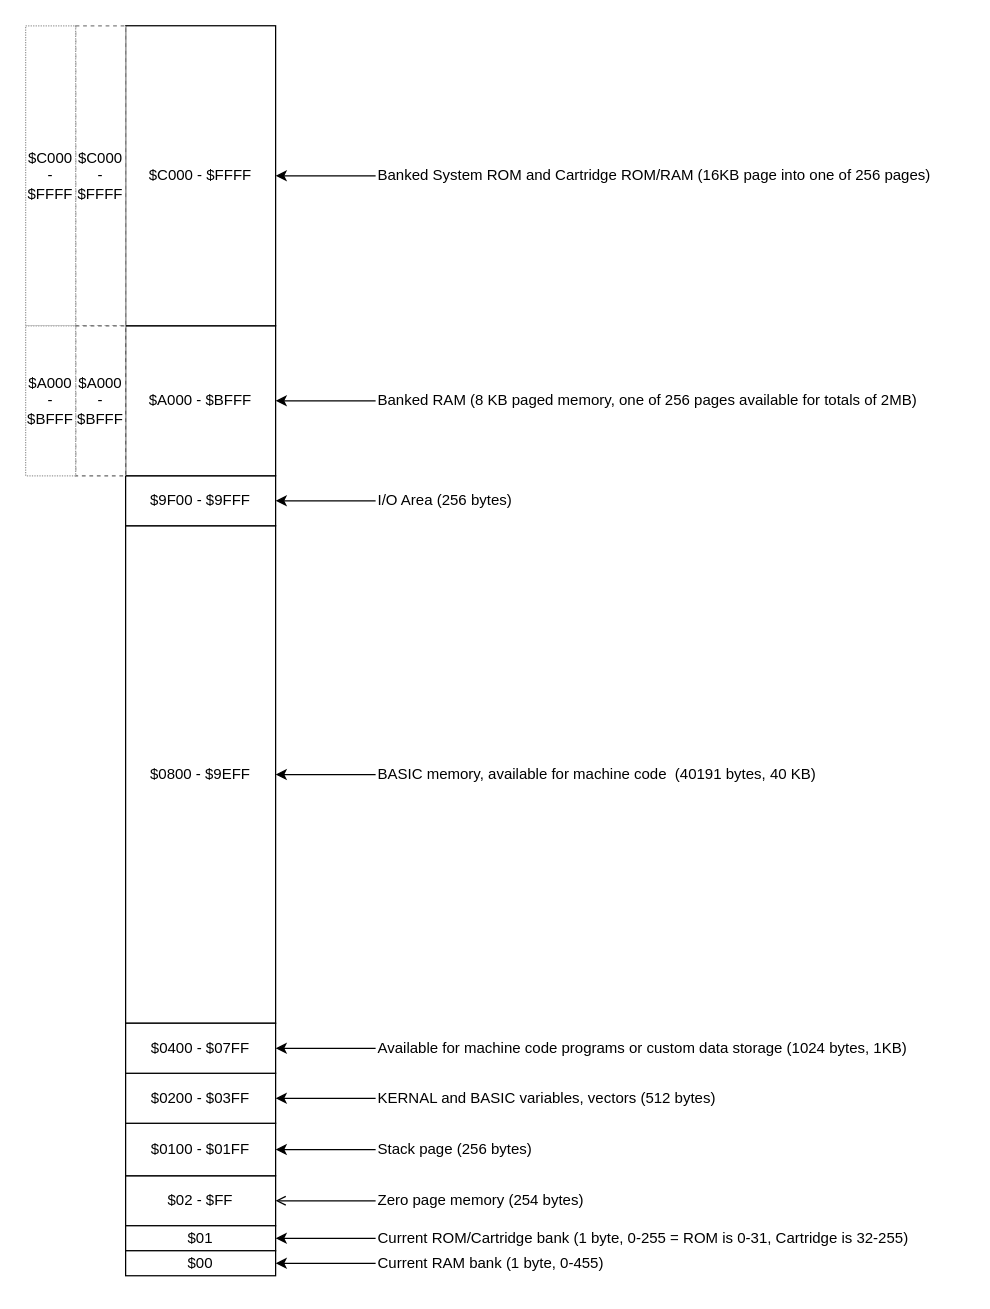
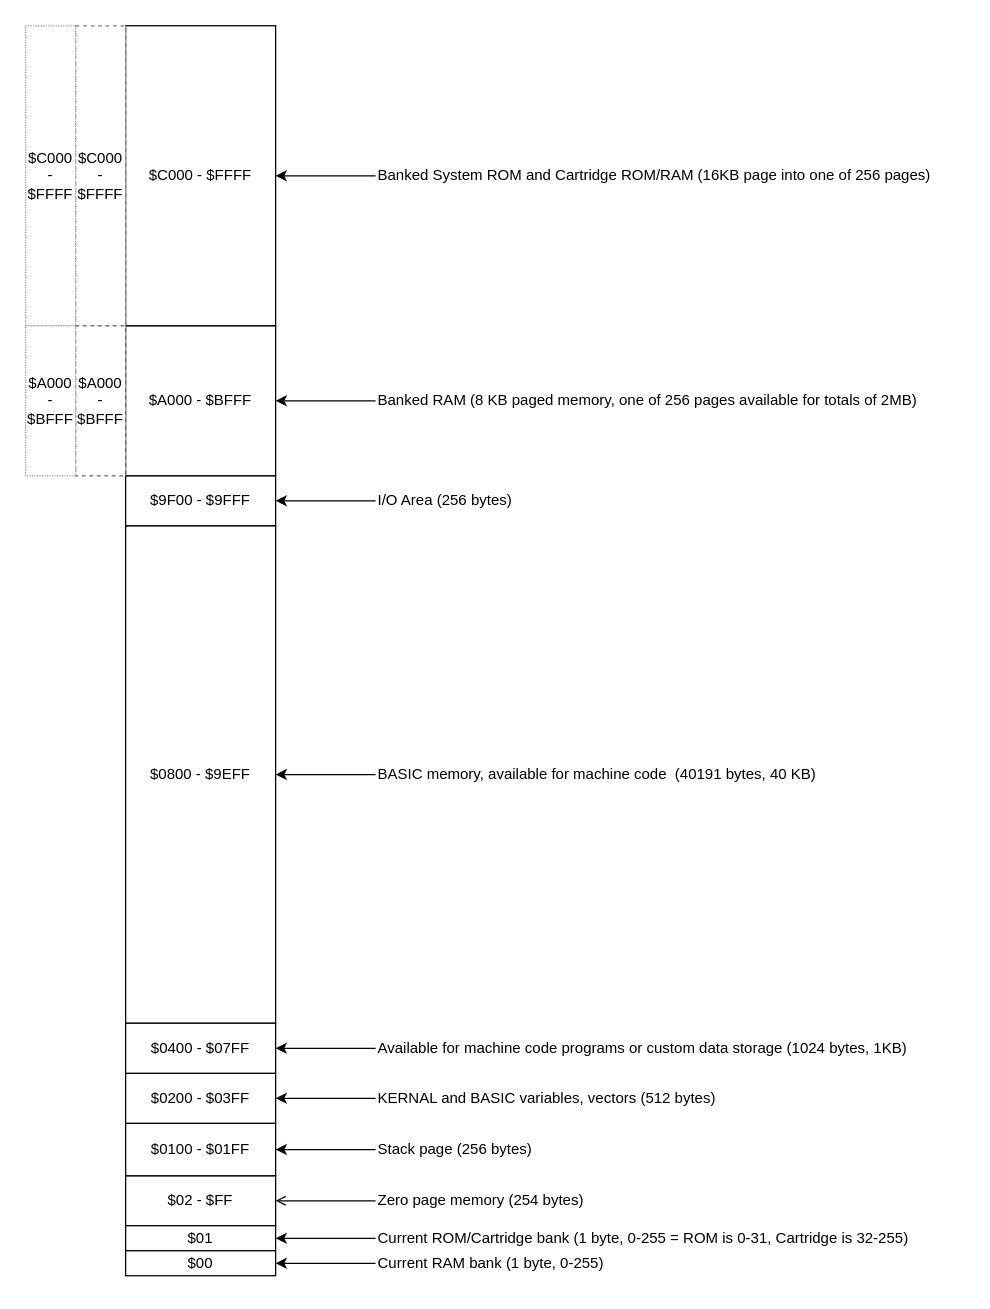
node "Current RAM bank (1 byte, 0-455)": label "Current RAM bank (1 byte, 0-455)" -> "Current RAM bank (1 byte, 0-255)"
